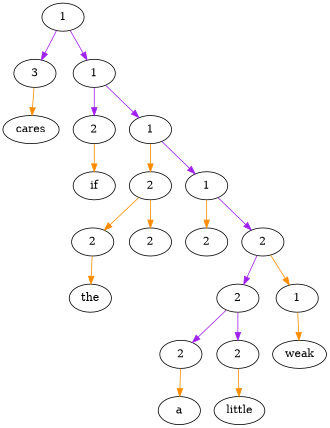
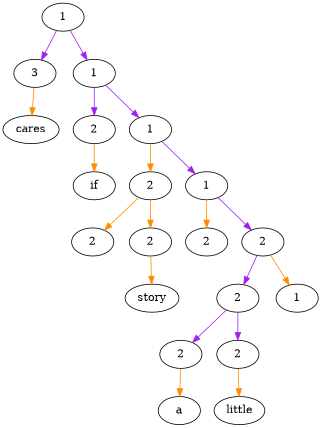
node "the": removed
node "story": added
node "weak": removed
